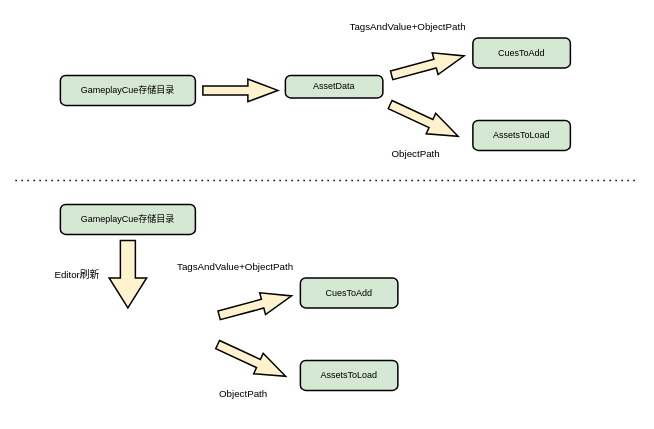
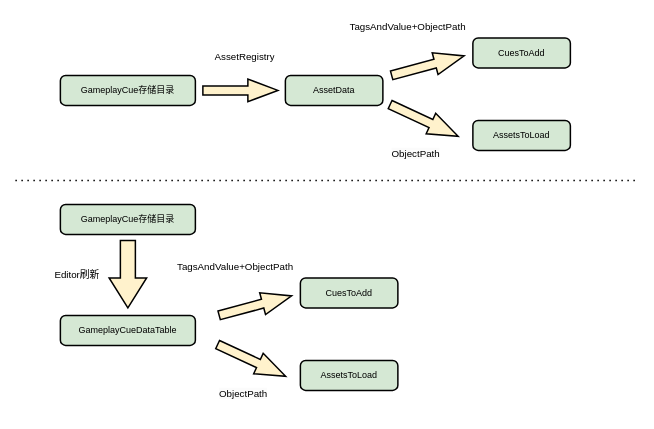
node "AssetRegistry": added
node "AssetData": size 98x23 -> 98x30
node "GameplayCueDataTable": added
